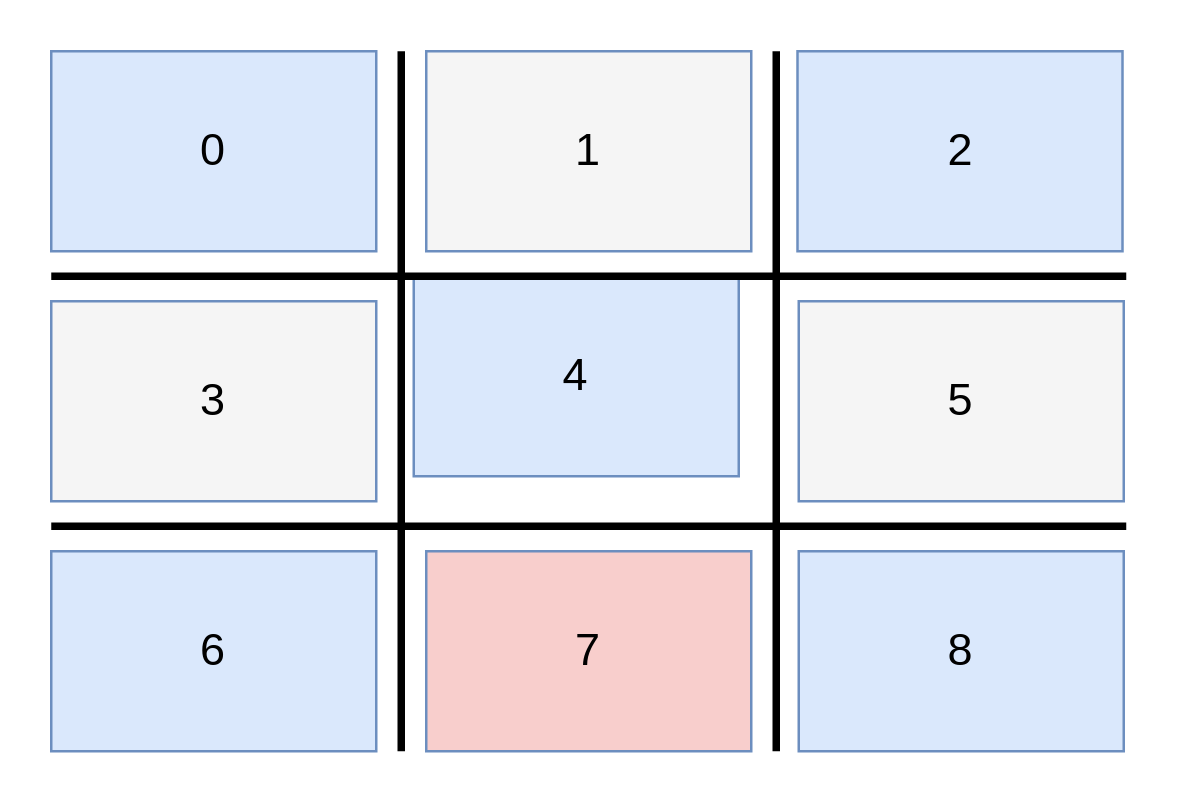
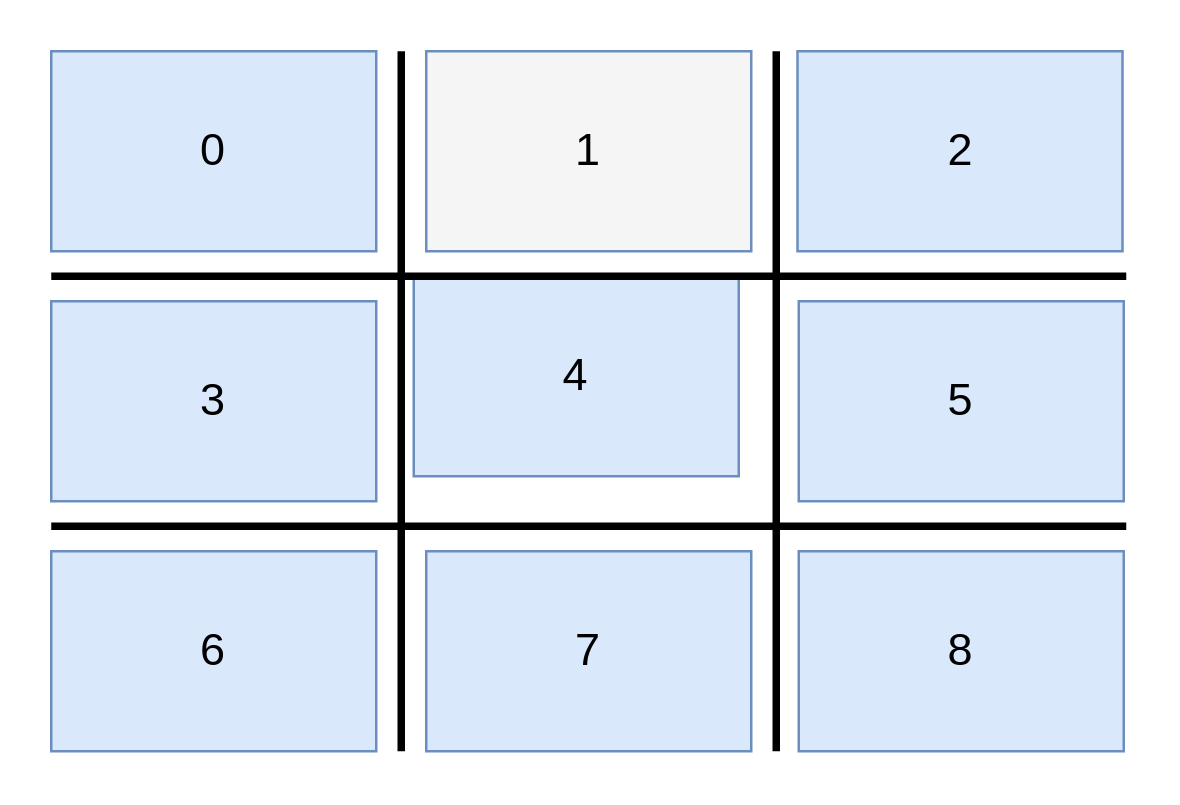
node "3": fillcolor #f5f5f5 -> #dae8fc
node "5": fillcolor #f5f5f5 -> #dae8fc
node "7": fillcolor #f8cecc -> #dae8fc
